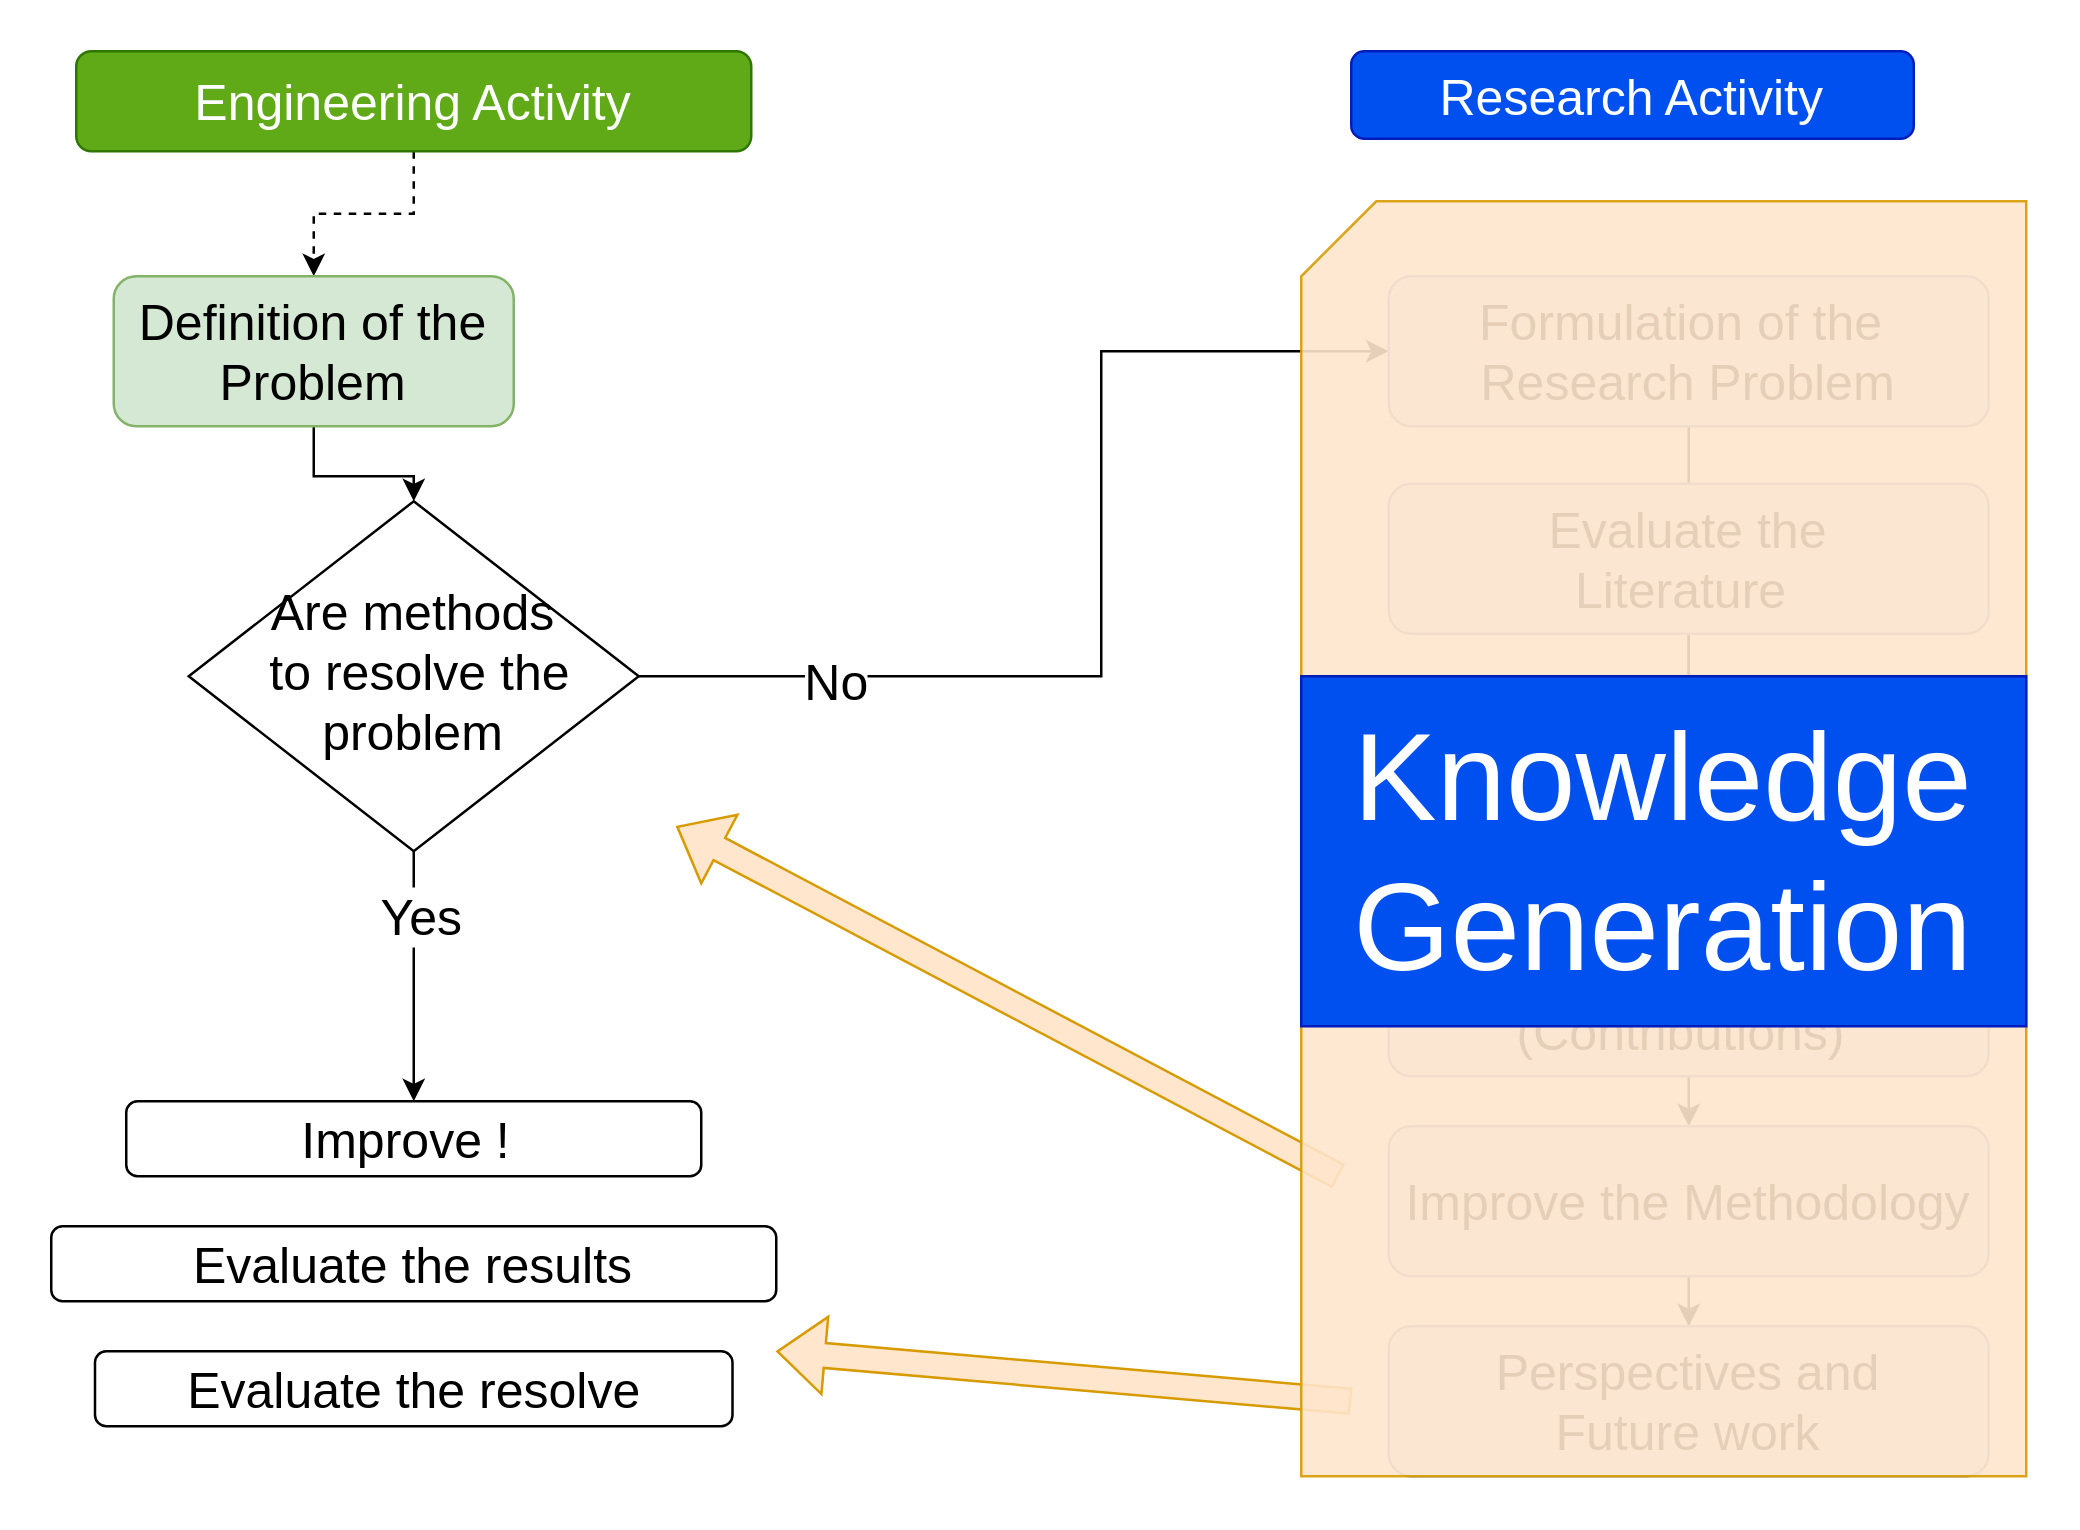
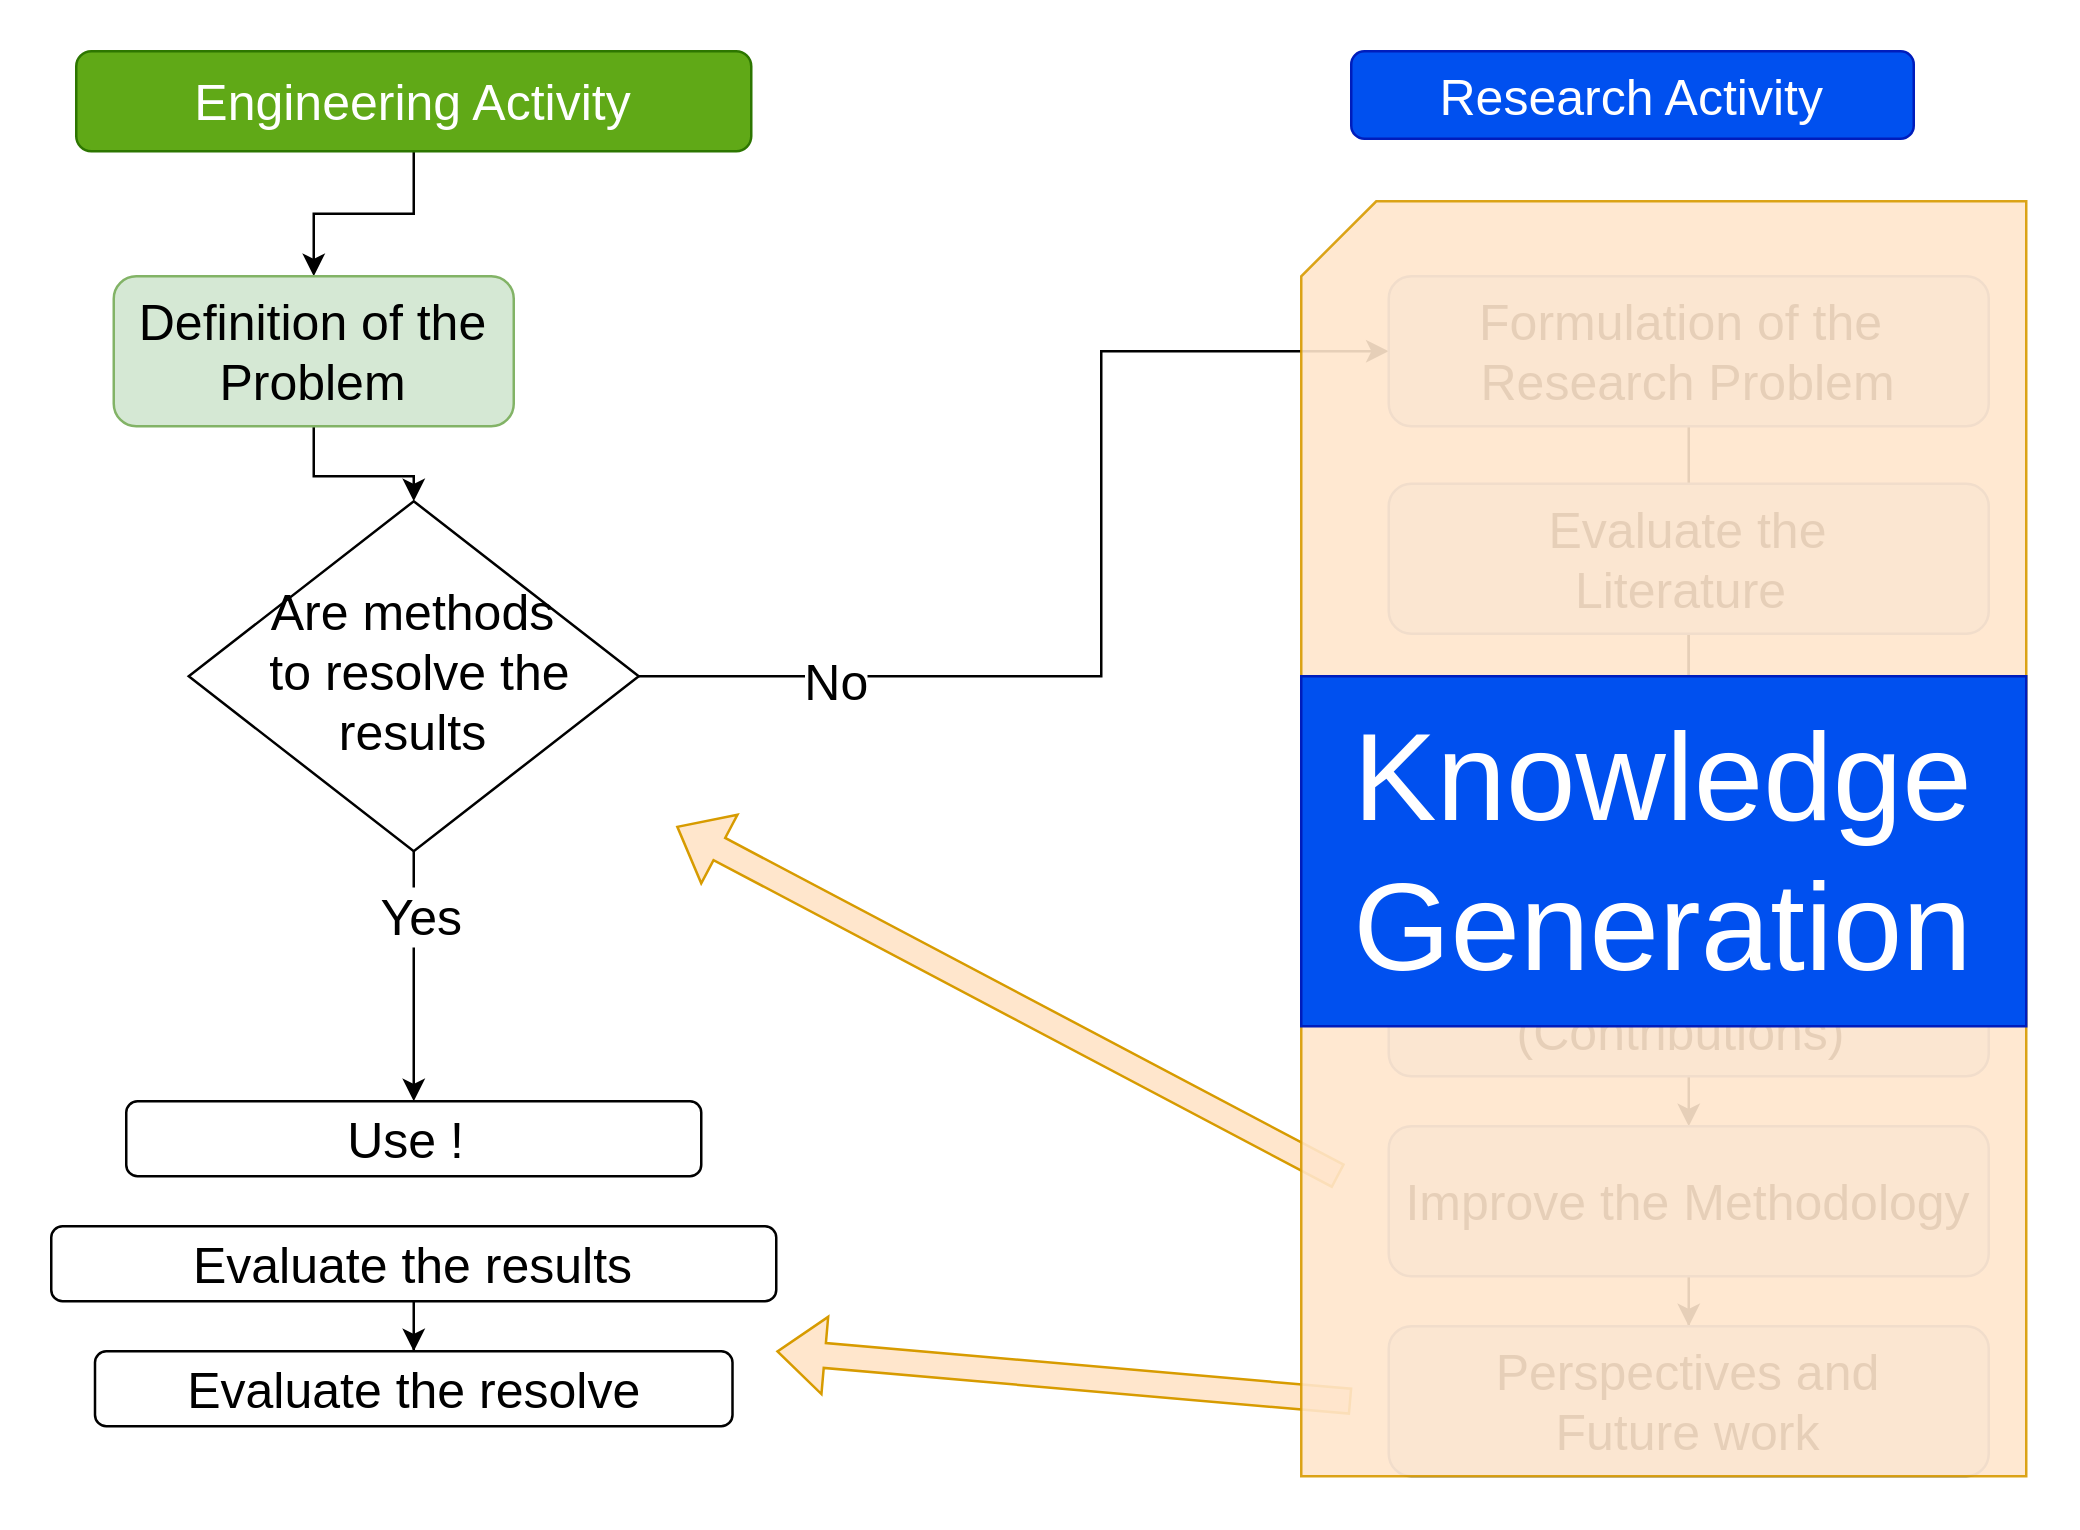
edge "Engineering Activity" -> "Definition of the Problem": style dashed -> solid
node "Are methods to resolve the problem": label "Are methods to resolve the problem" -> "Are methods to resolve the results"
node "Improve !": label "Improve !" -> "Use !"
edge "Evaluate the results" -> "Evaluate the resolve": added
